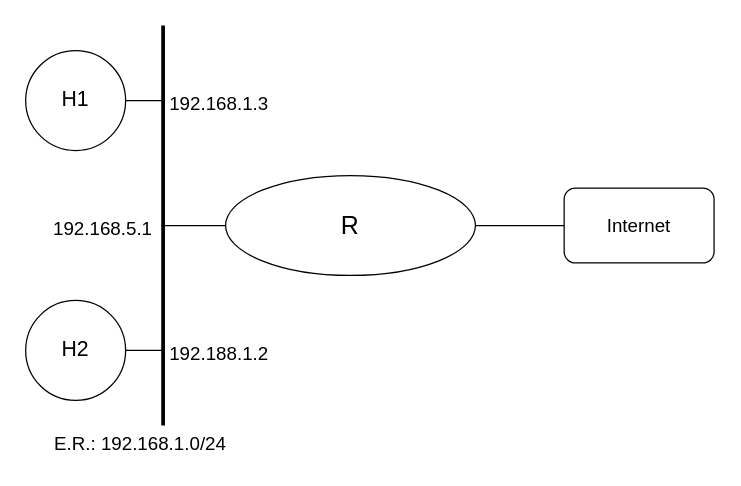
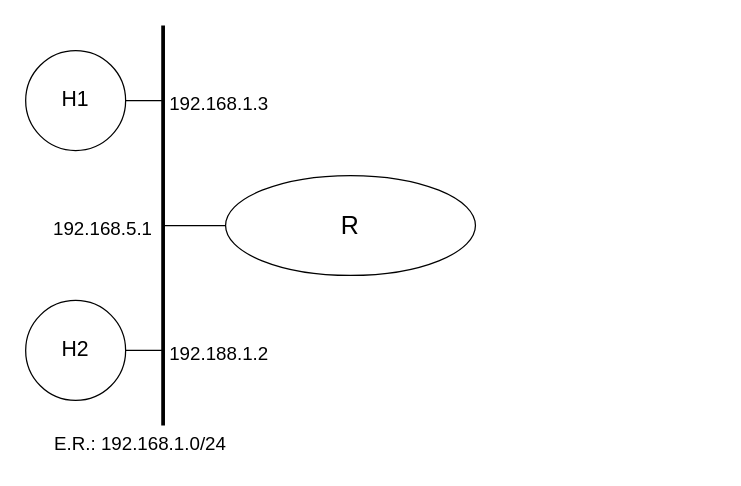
edge "R" -- "Internet": removed
node "Internet": removed
